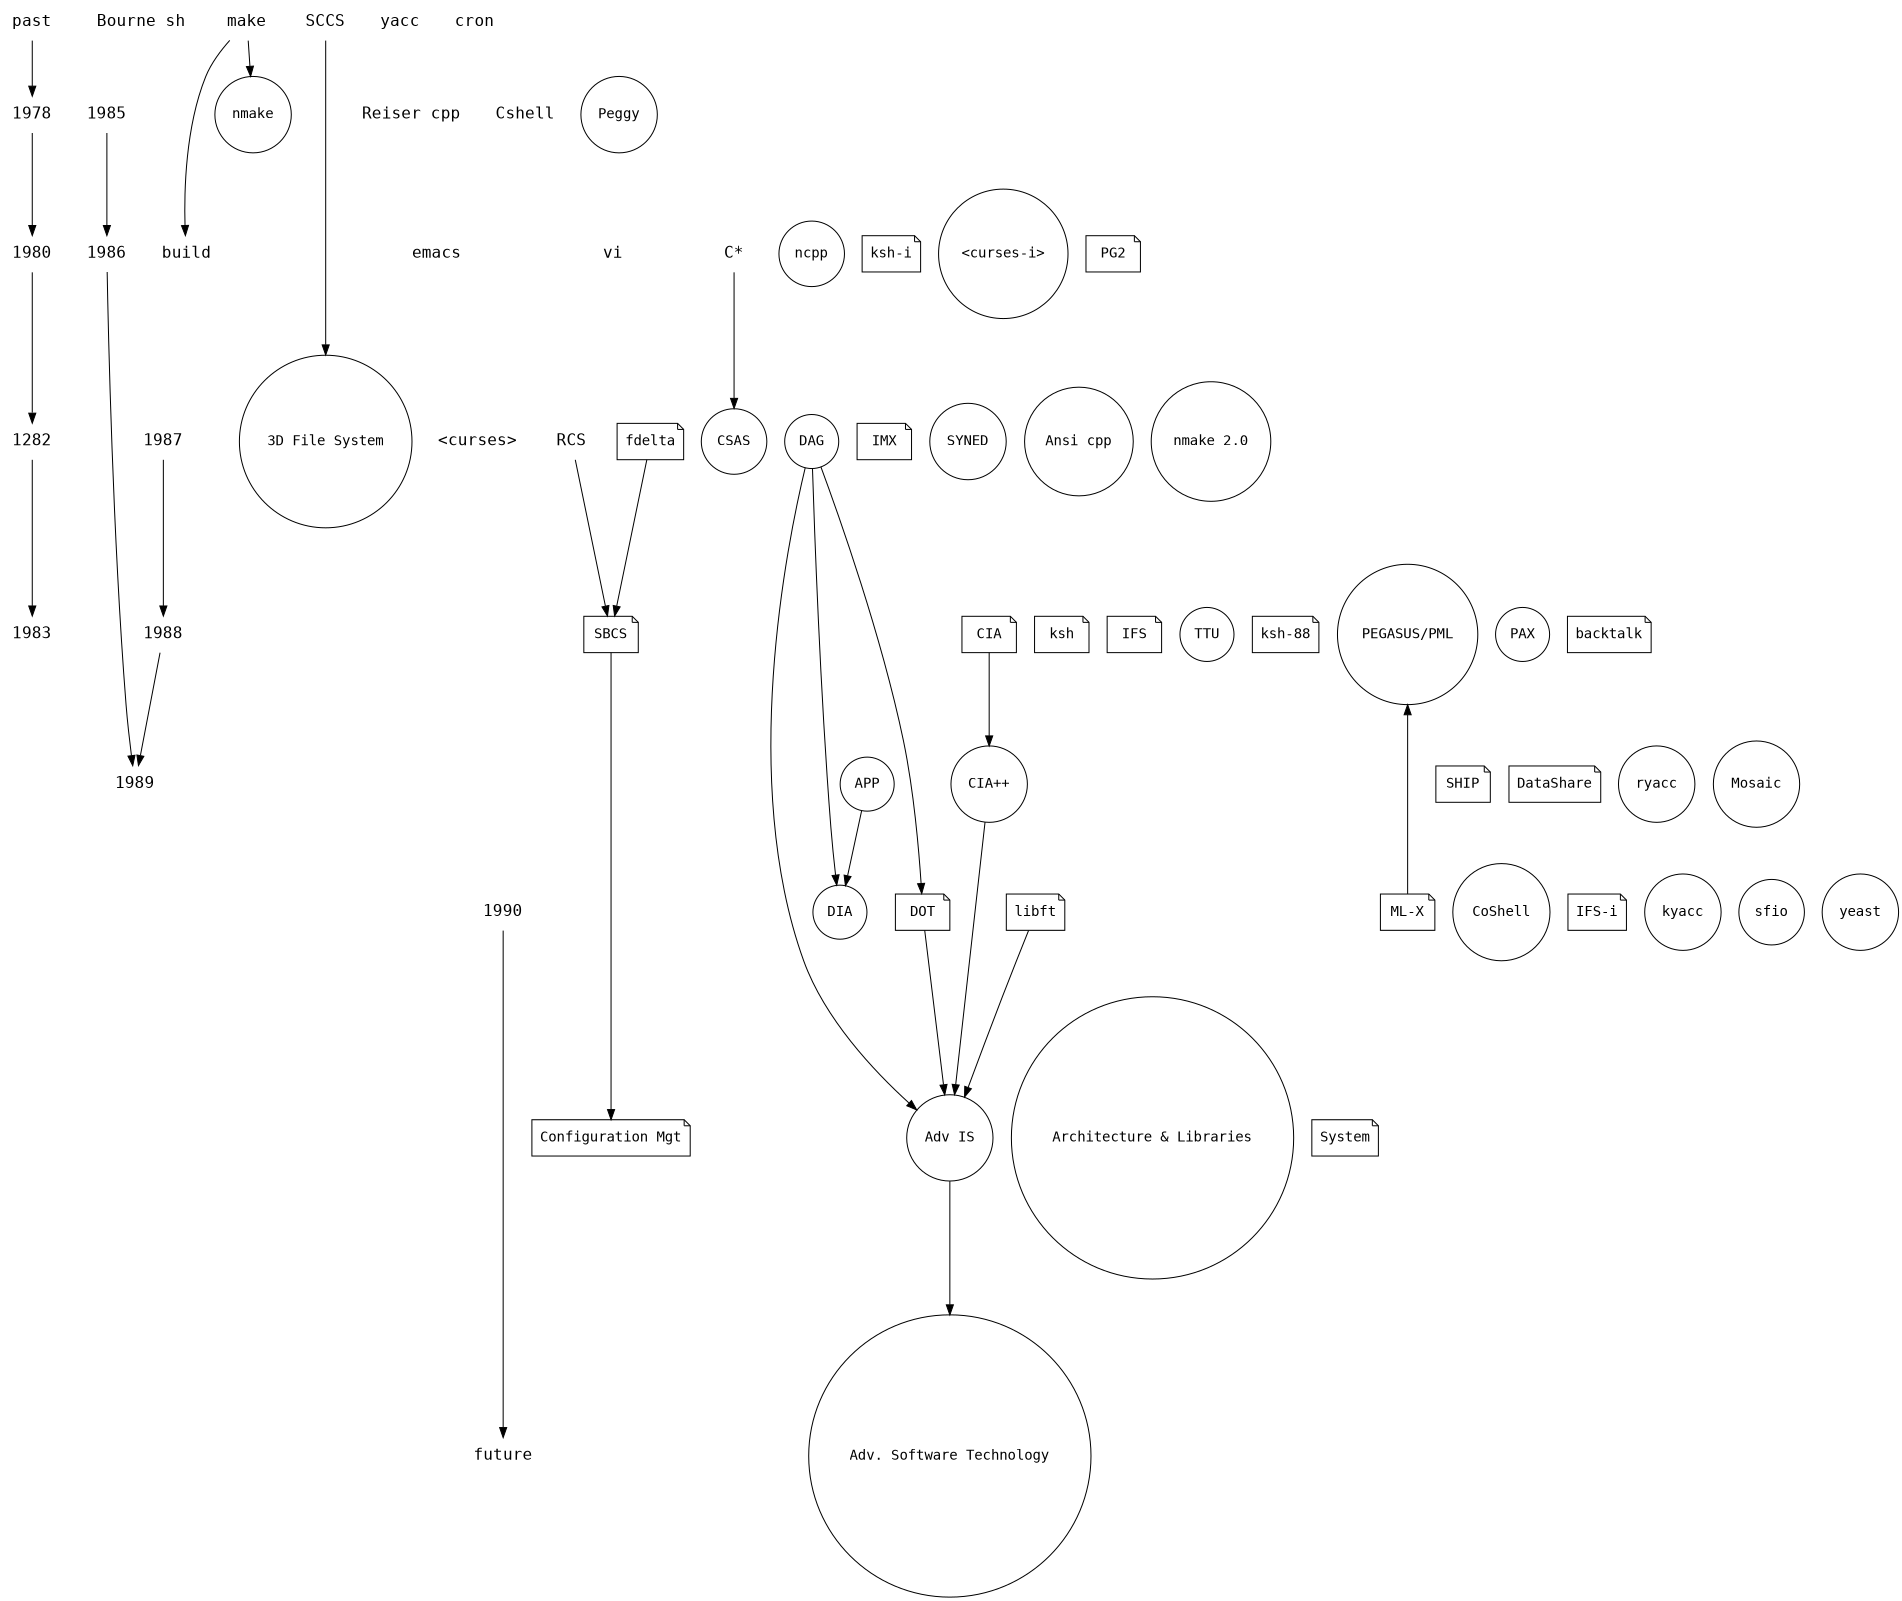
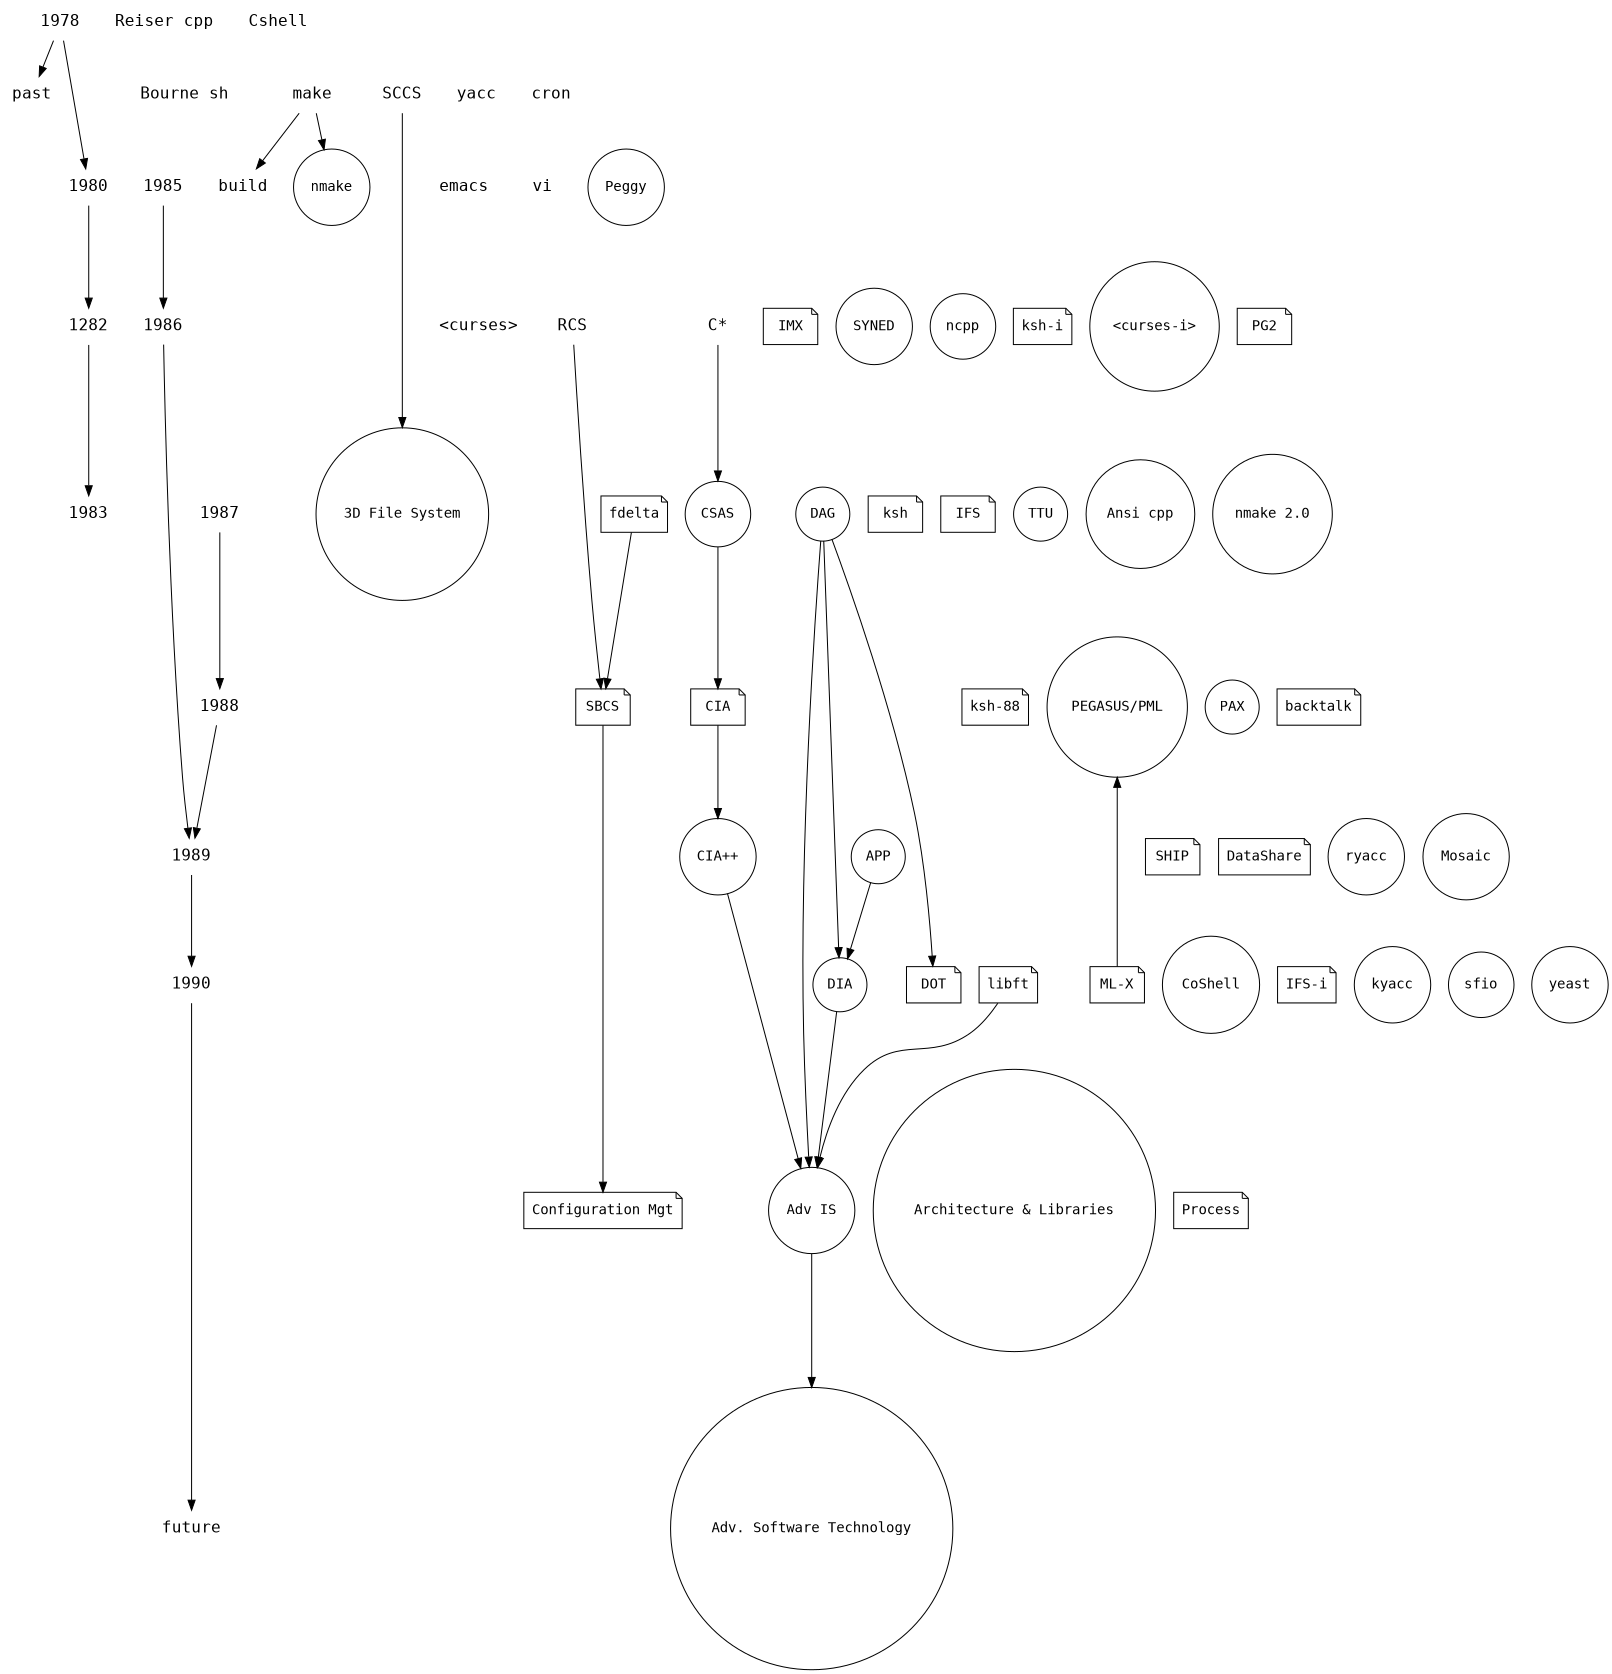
edge "past" -> "1978": reversed
edge "CSAS" -> "CIA": added
edge "1989" -> "1990": added
edge "DOT" -> "Adv IS": now "DIA" -> "Adv IS"
node "System": label "System" -> "Process"
